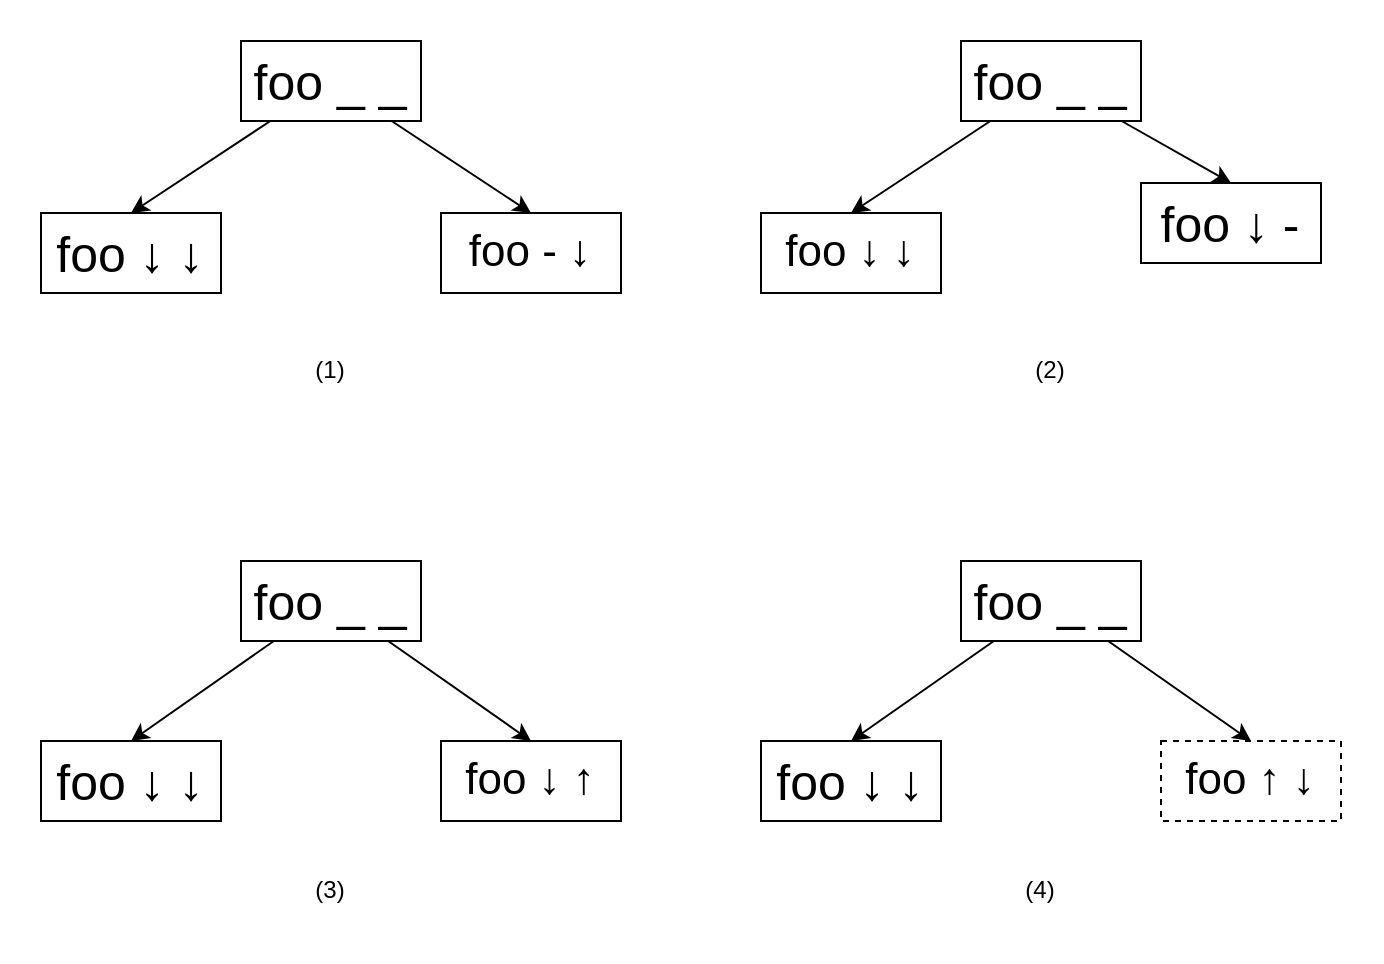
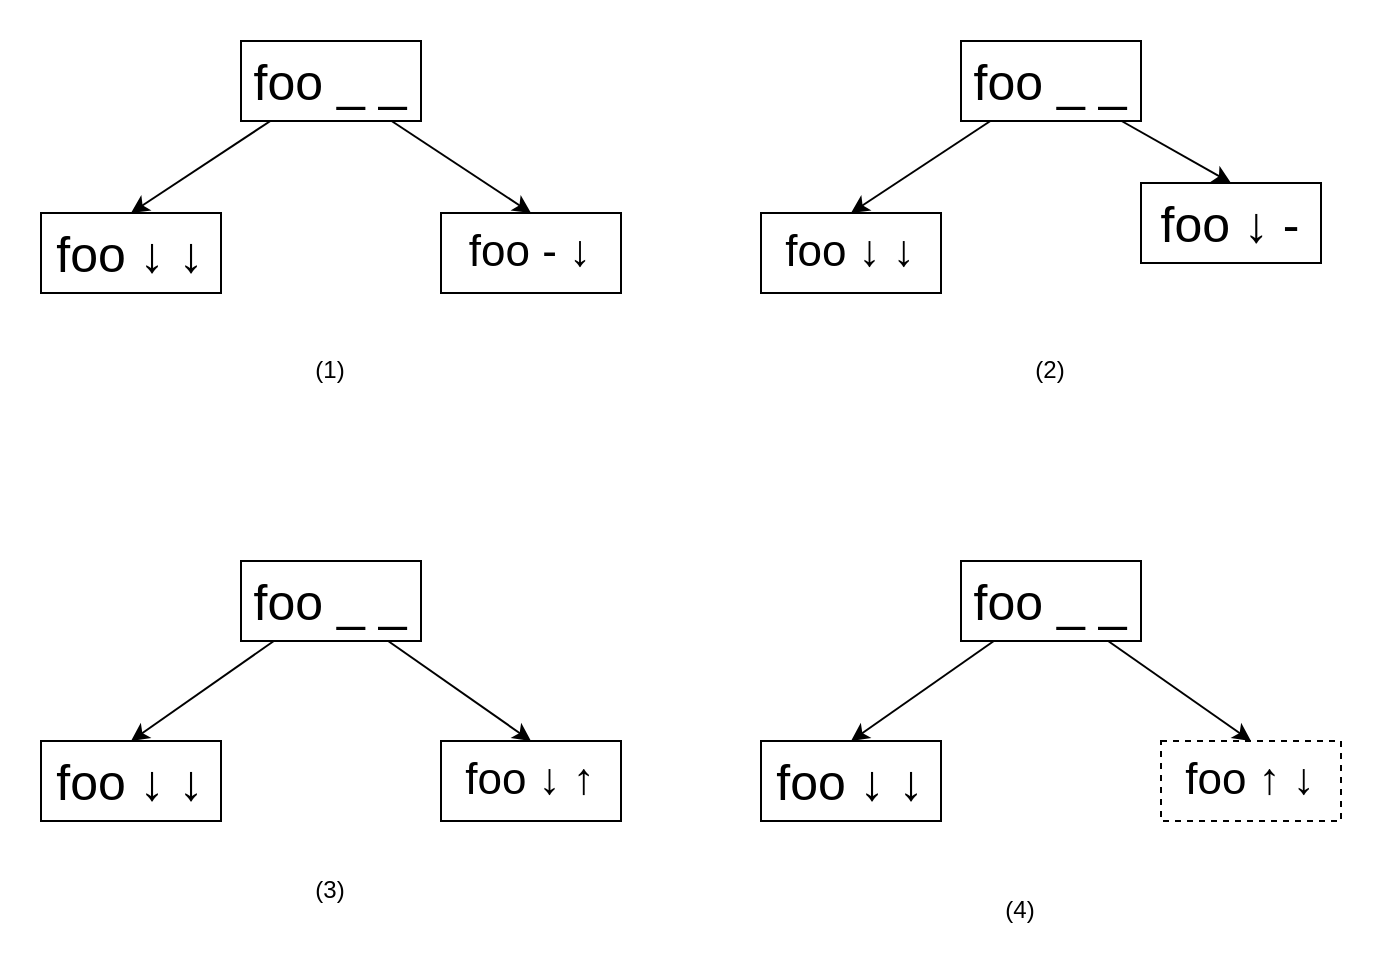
node "(4)": moved (1041, 891) -> (1021, 911)
